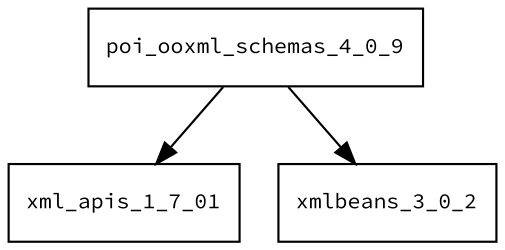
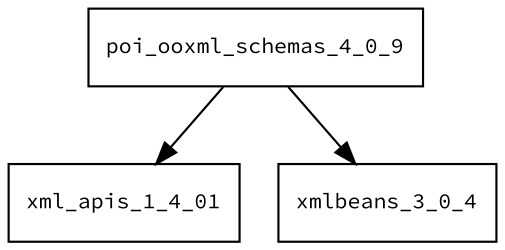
node "xml_apis_1_7_01": label "xml_apis_1_7_01" -> "xml_apis_1_4_01"
node "xmlbeans_3_0_2": label "xmlbeans_3_0_2" -> "xmlbeans_3_0_4"
